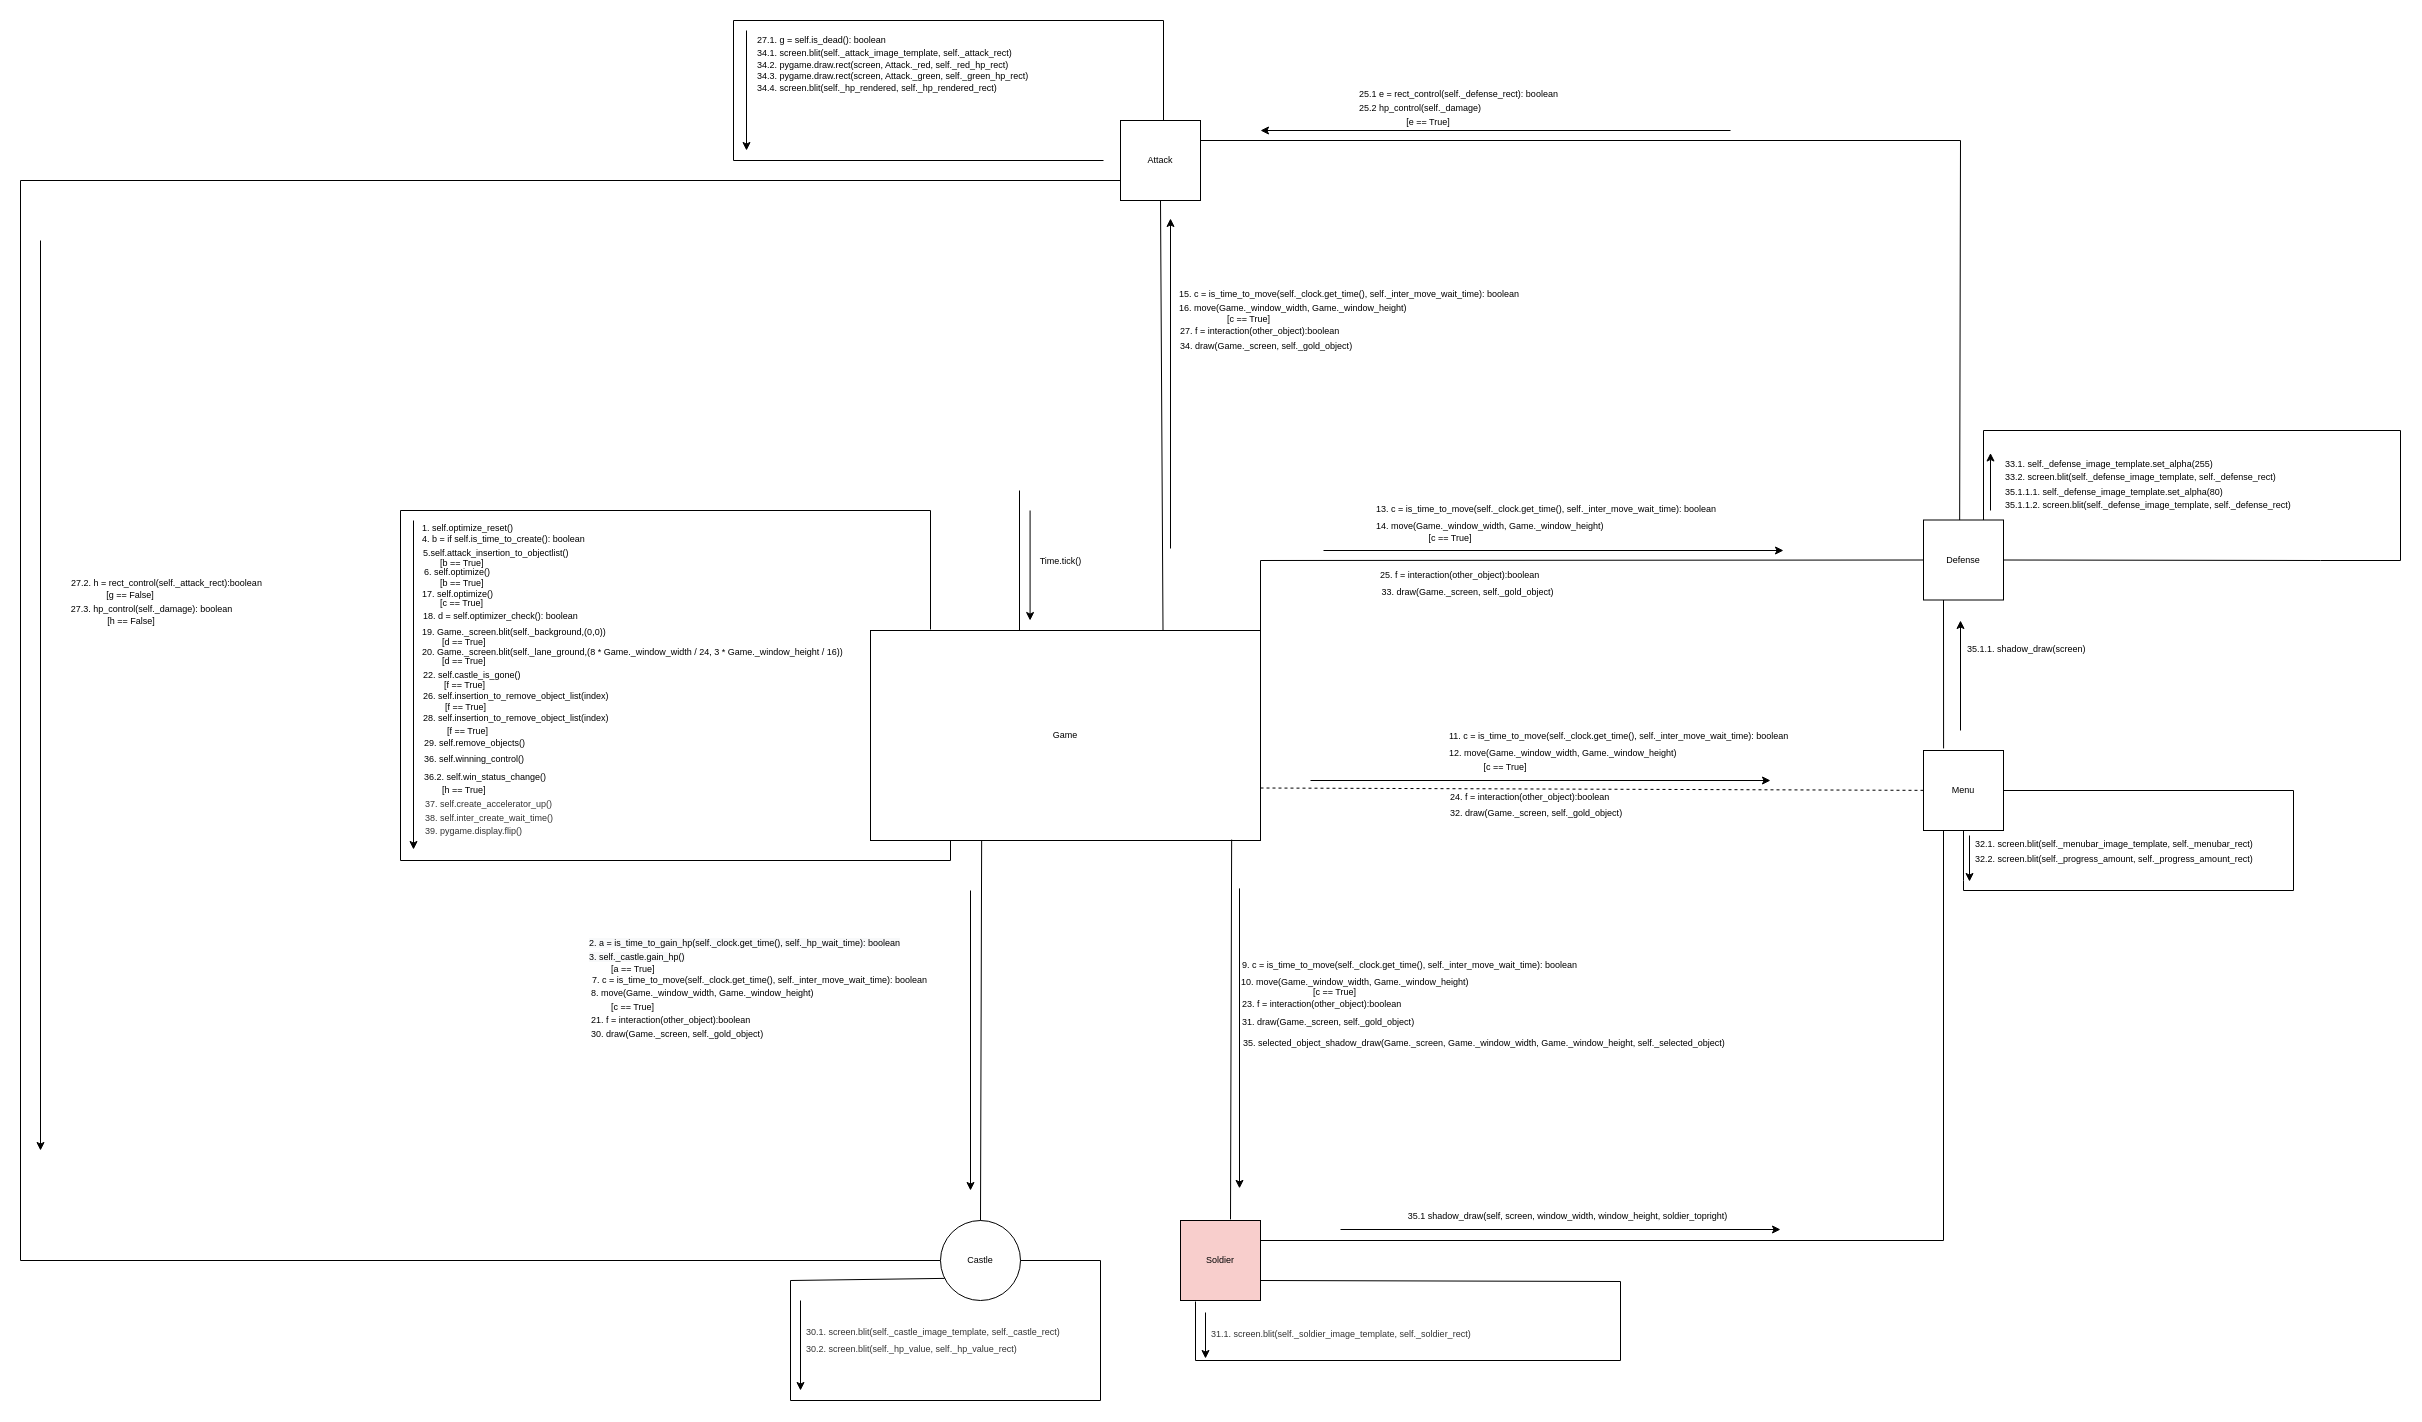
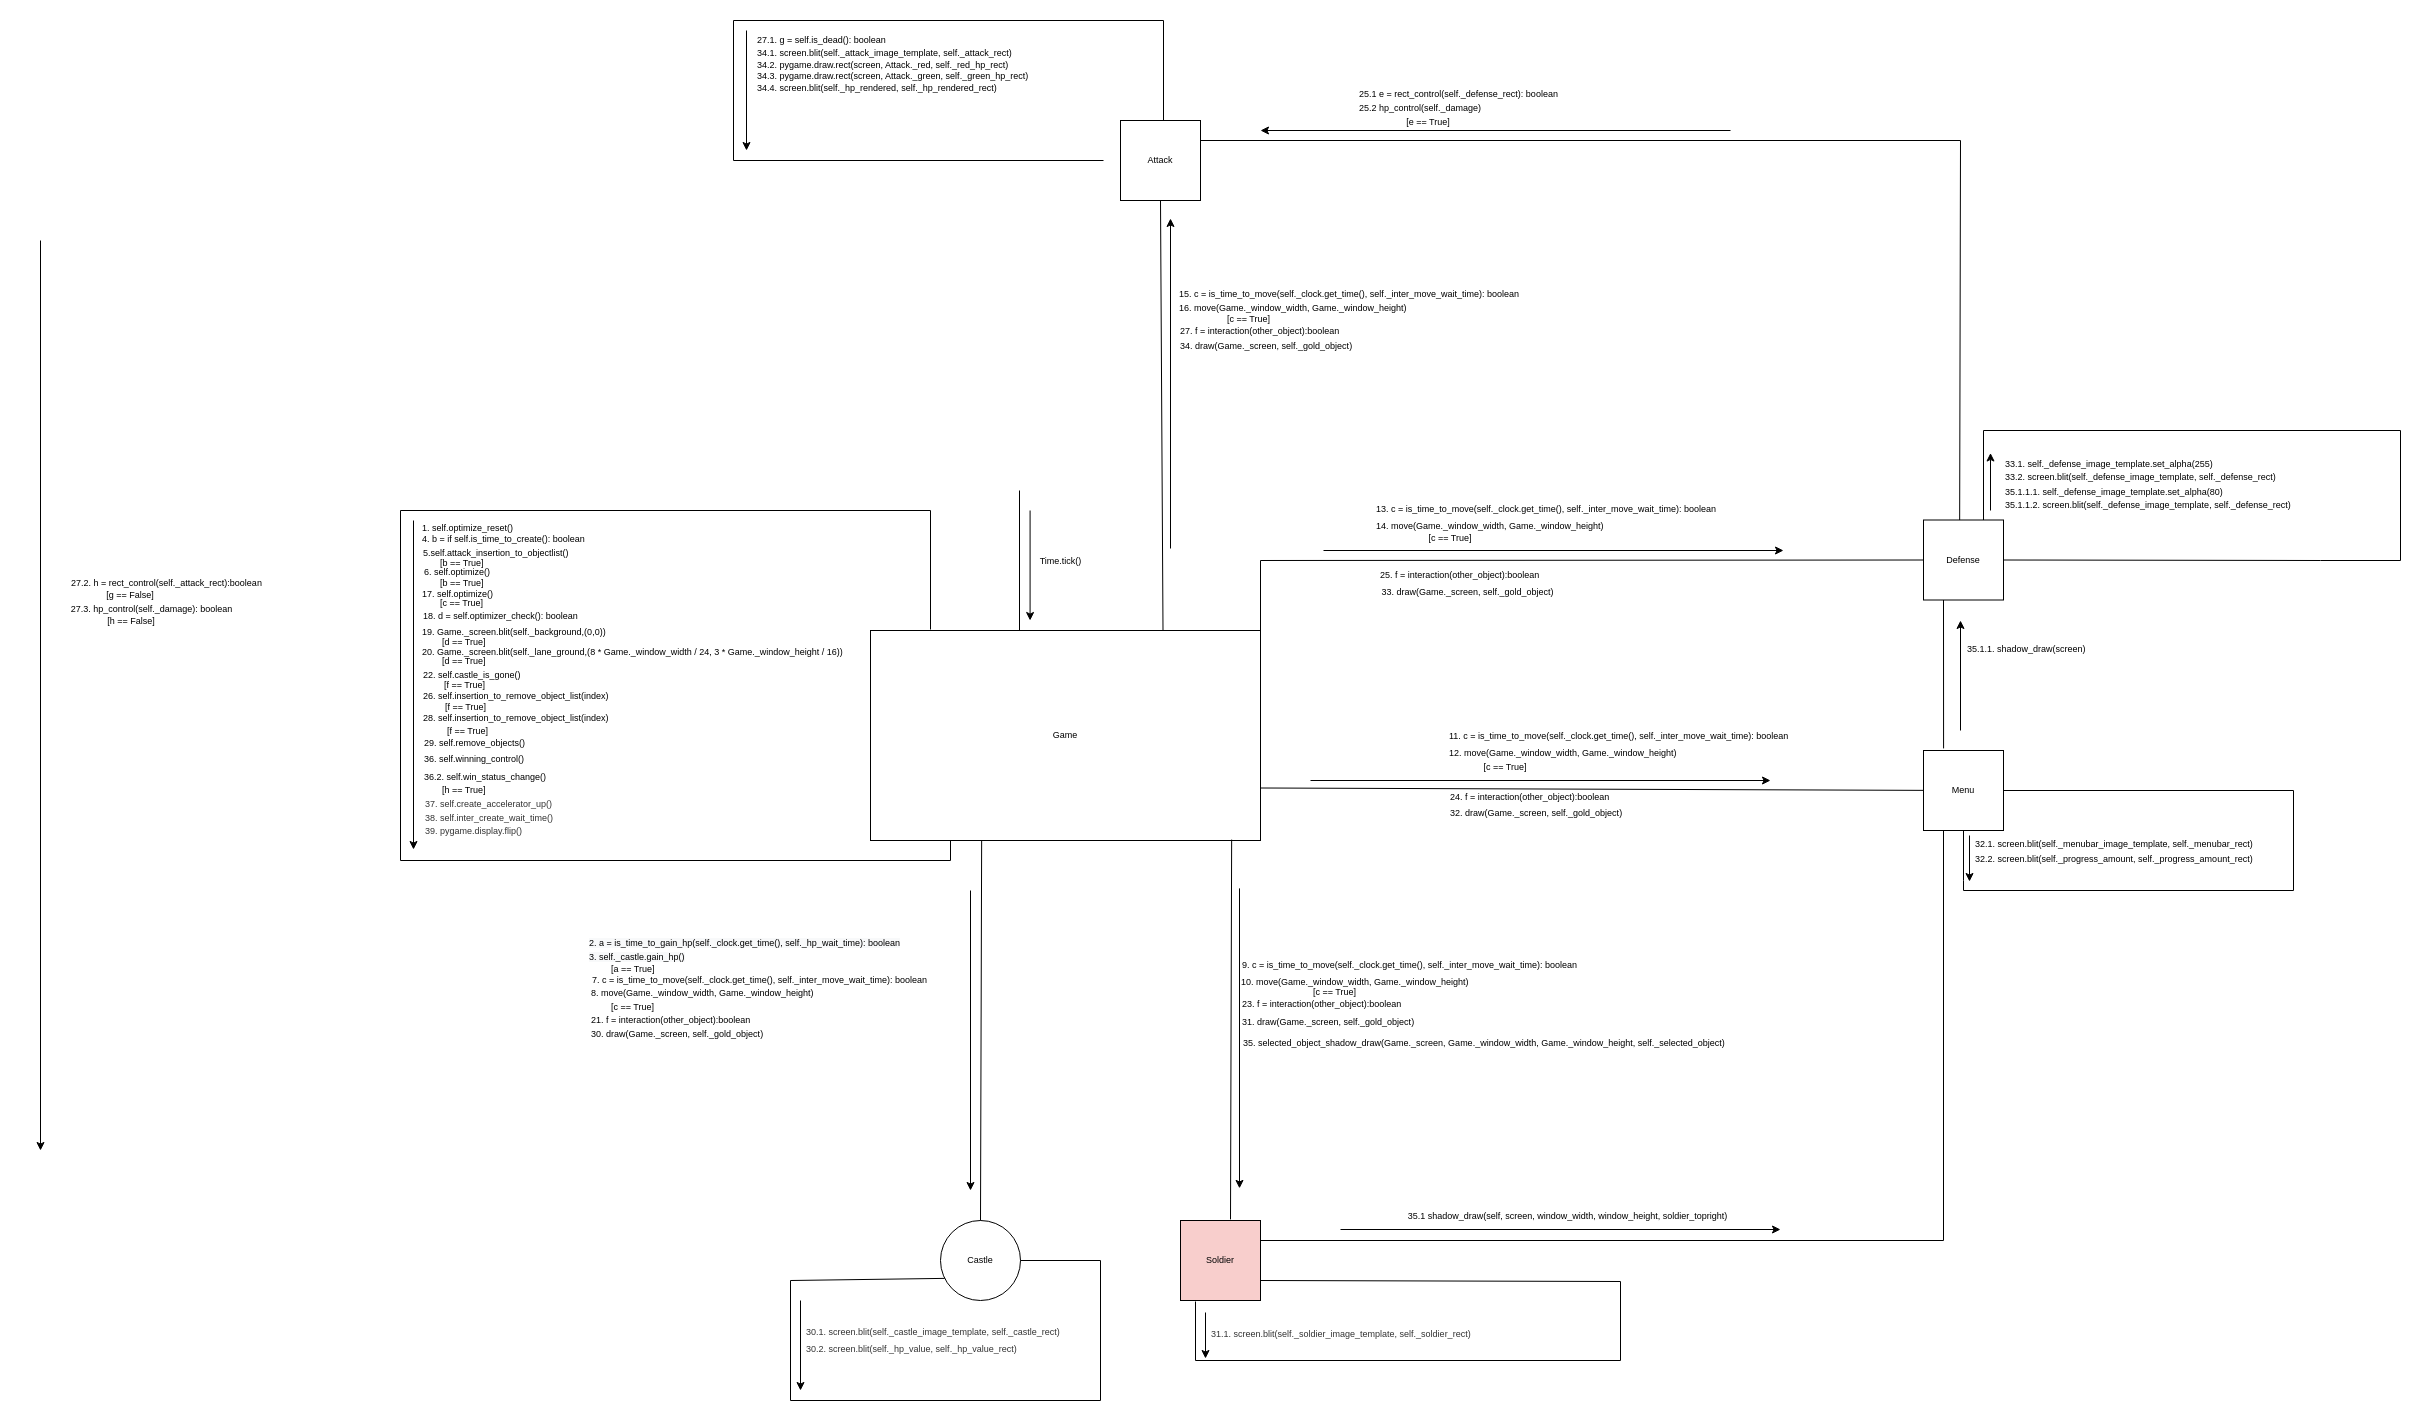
edge "Attack" -- "Castle": removed
edge "Game" -- "Menu": style dashed -> solid
